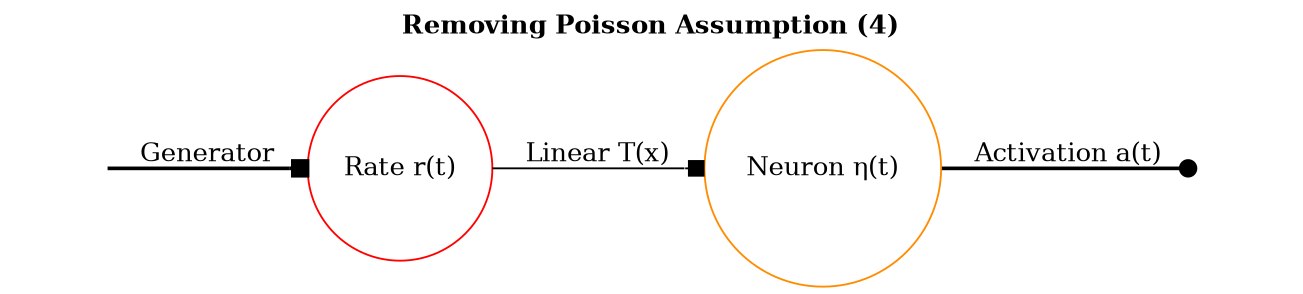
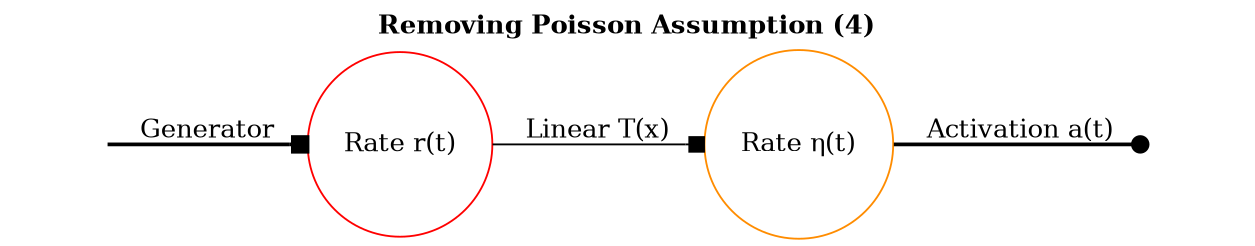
node "Neuron η(t)": label "Neuron η(t)" -> "Rate η(t)"
